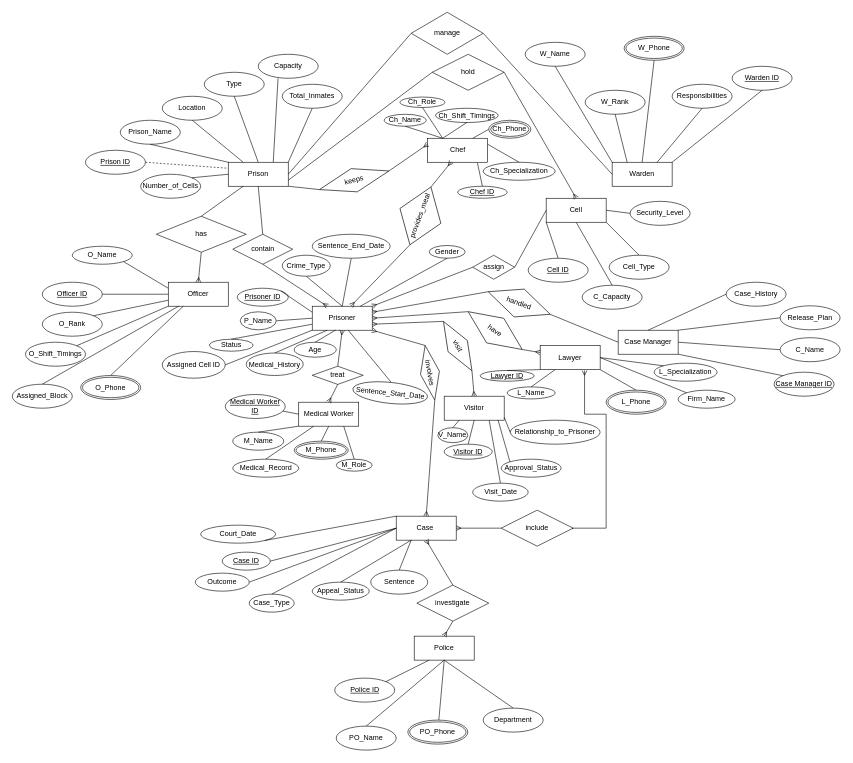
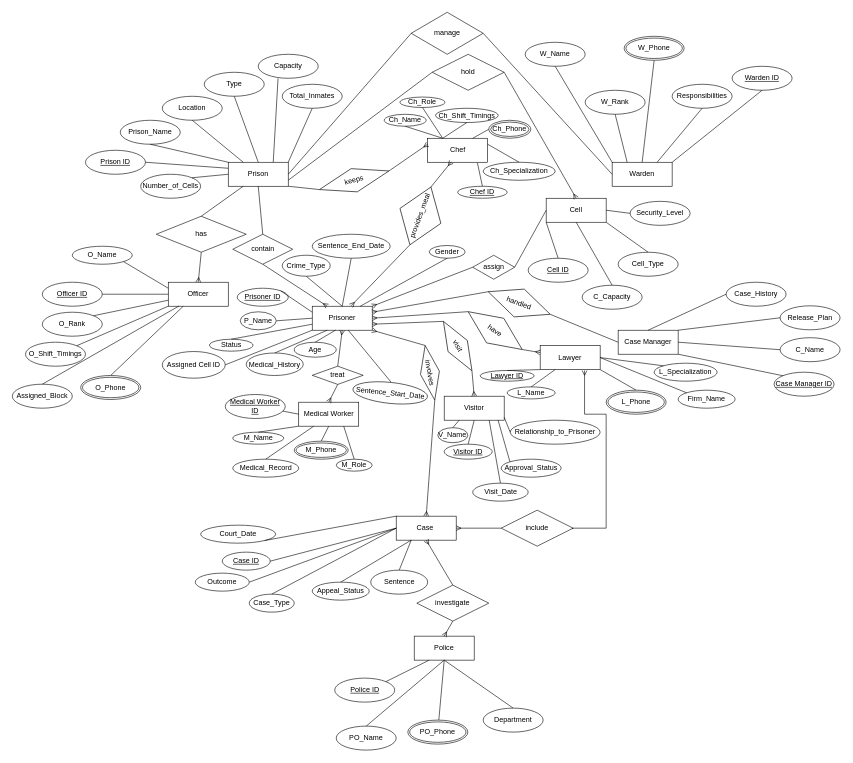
edge "Prison ID" -- "Prison": style dashed -> solid
node "Cell_Type": moved (639, 267) -> (648, 264)
node "M_Name": size 51x18 -> 51x12
